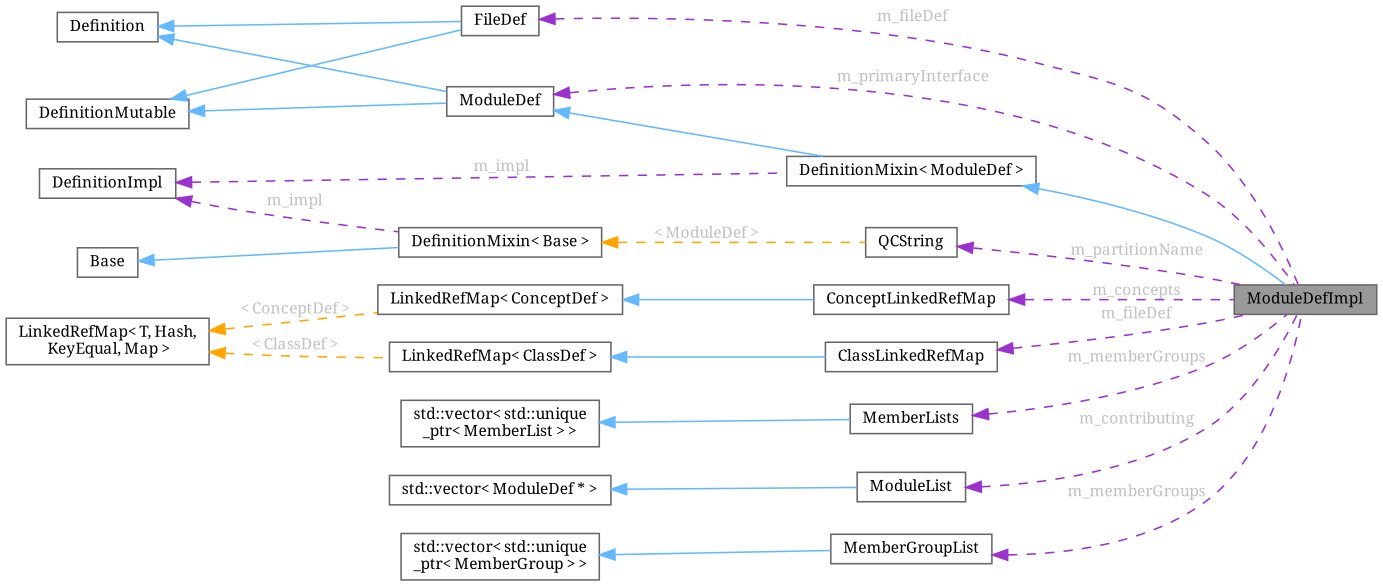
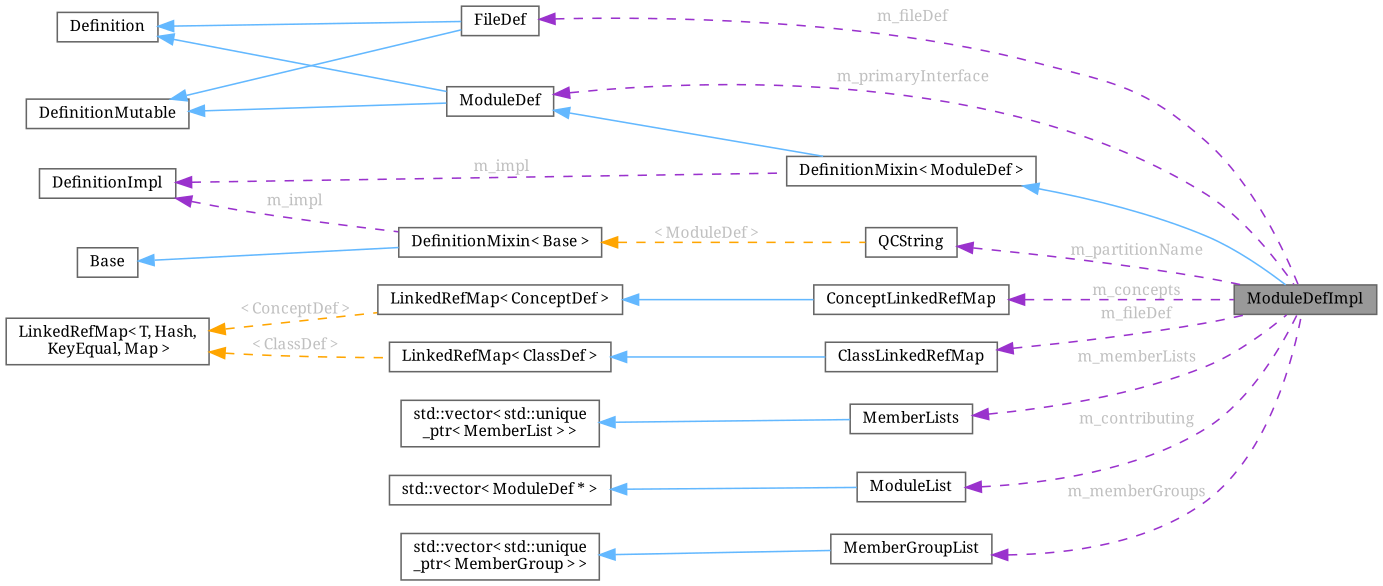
edge "ModuleDefImpl" -> "MemberLists": label " m_memberGroups" -> " m_memberLists"
